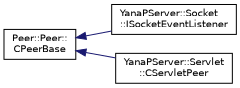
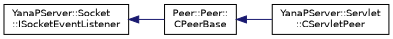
edge "YanaPServer::Socket ::ISocketEventListener" -> "Peer::Peer:: CPeerBase": reversed
